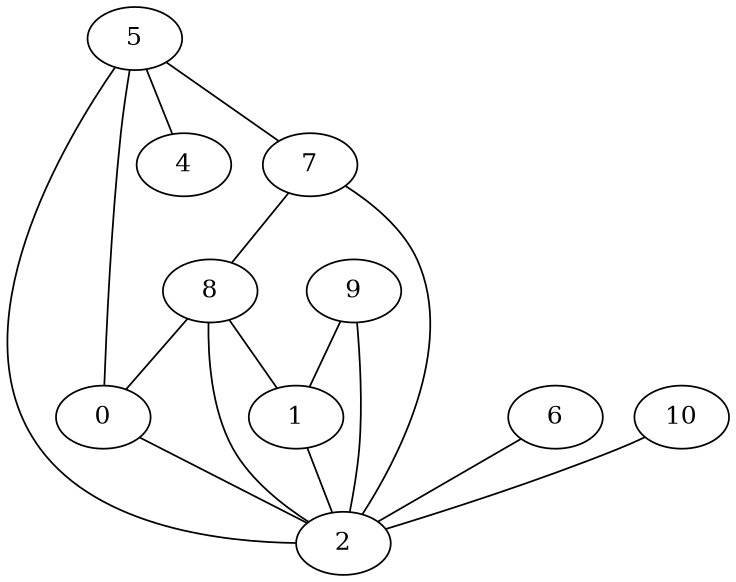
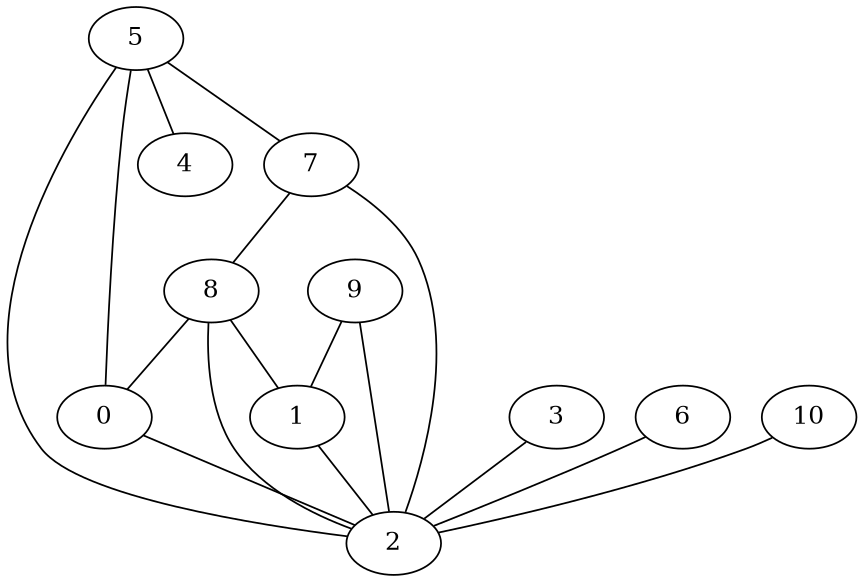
node "3": added
